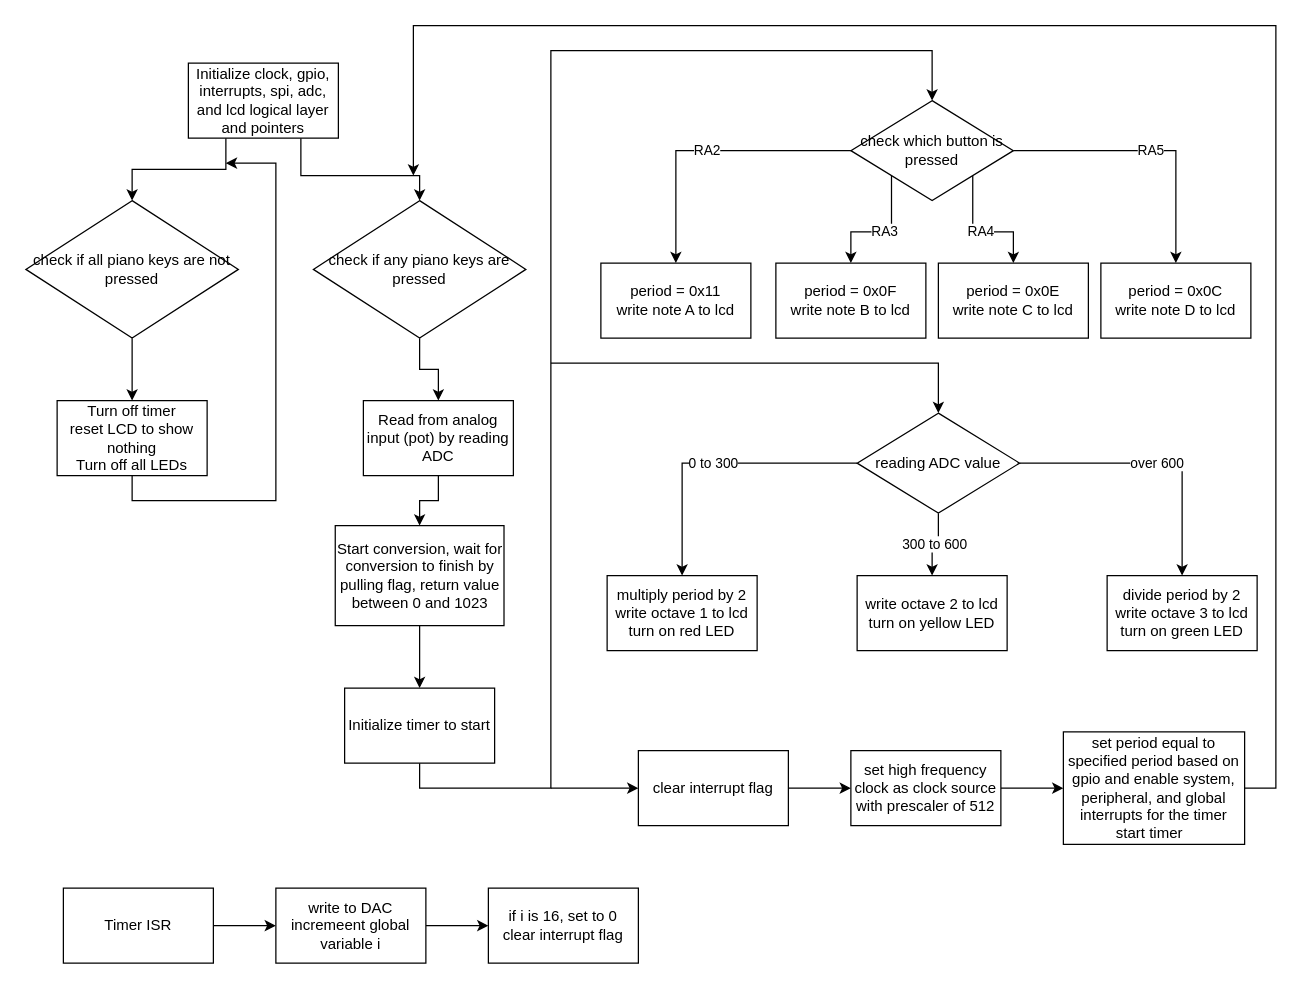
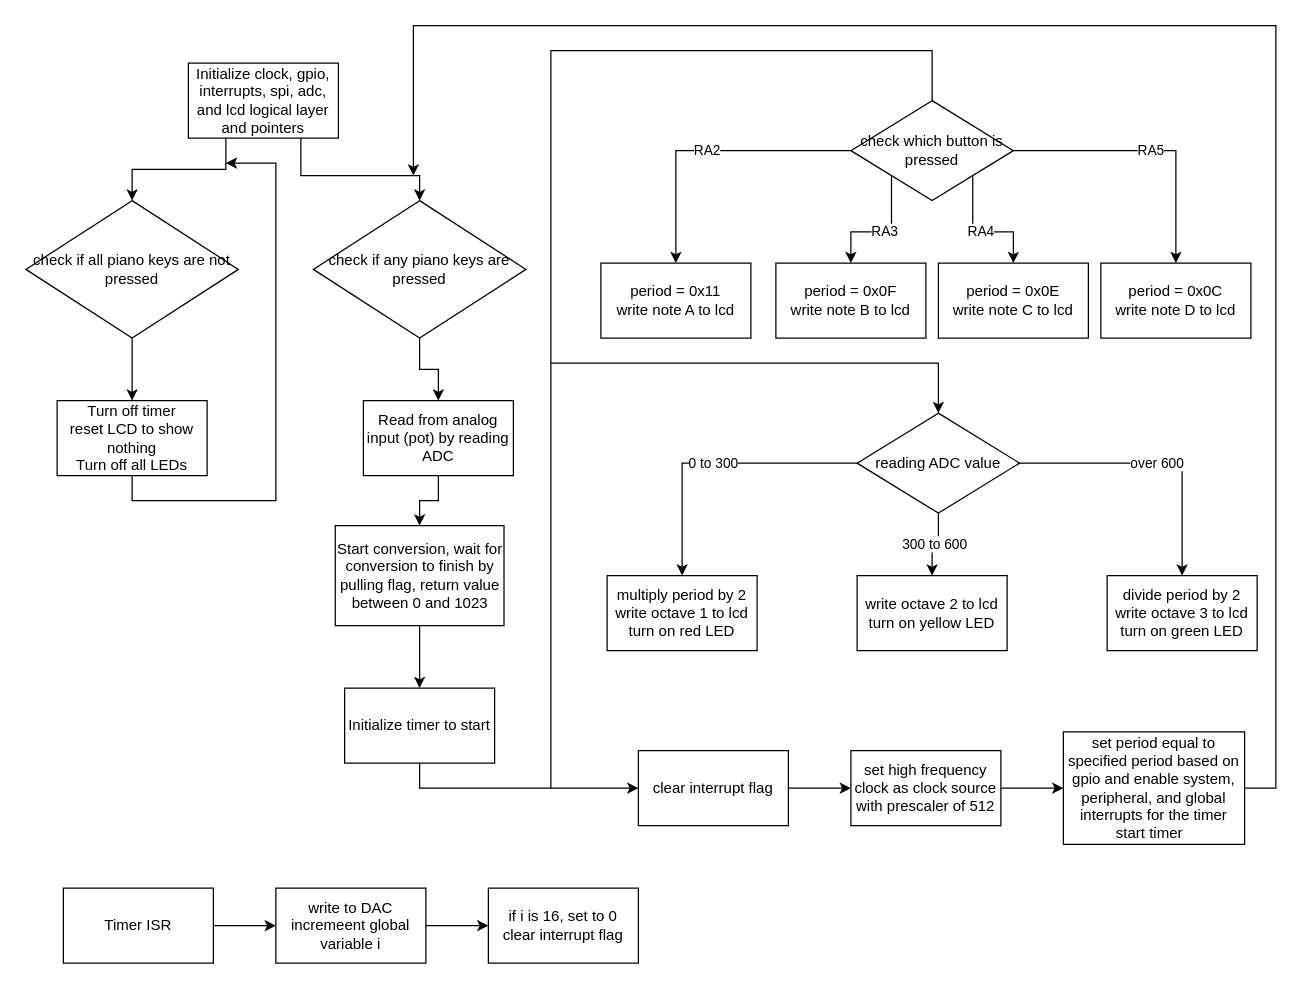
edge "Initialize timer to start" -> "check which button is pressed": arrowhead classic -> none
